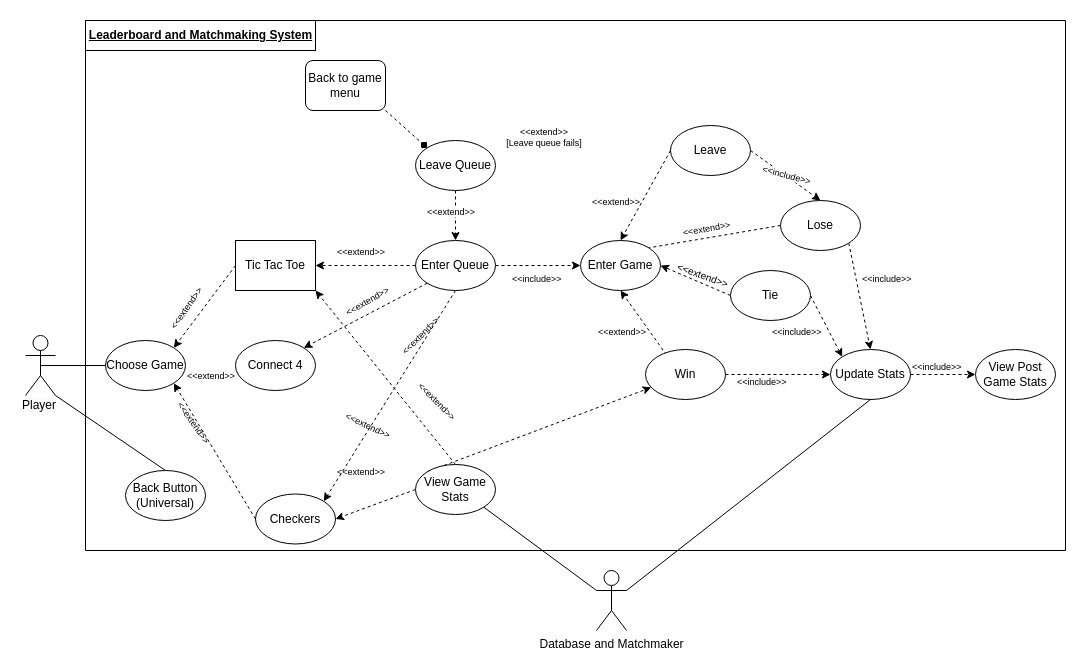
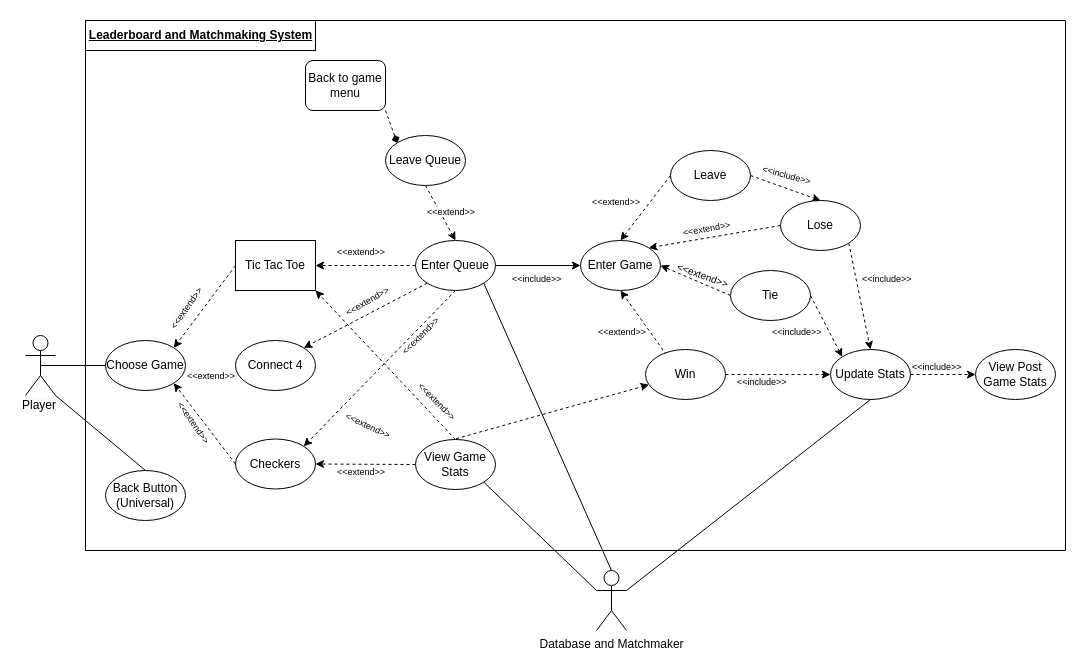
node "<<extend>> [Leave queue fails]": removed
node "Leave": moved (711, 151) -> (711, 176)
node "Leave Queue": moved (456, 166) -> (426, 161)
edge "Lose" -- "Enter Game": arrowhead none -> classic
edge "Enter Queue" -> "Enter Game": style dashed -> solid
edge "Enter Queue" -- "Database and Matchmaker": added
node "View Game Stats": moved (456, 490) -> (456, 465)
node "Back Button (Universal)": moved (166, 496) -> (146, 496)
node "Checkers": moved (296, 519) -> (276, 464)
